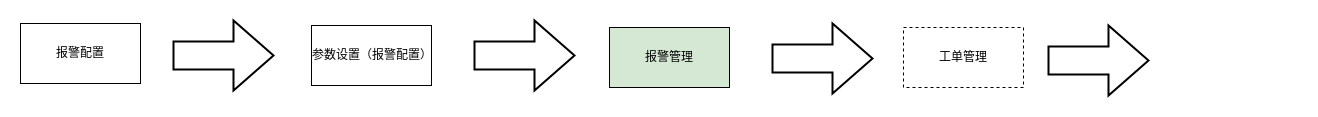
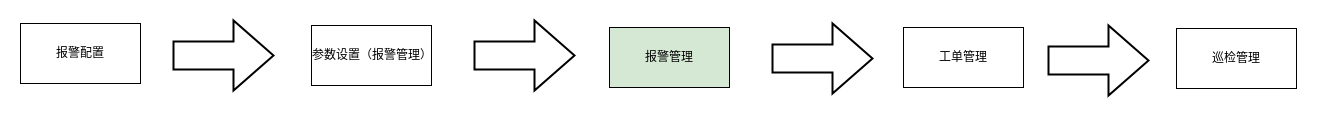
node "参数设置（报警配置）": label "参数设置（报警配置）" -> "参数设置（报警管理）"
node "工单管理": style dashed -> solid
node "巡检管理": added
